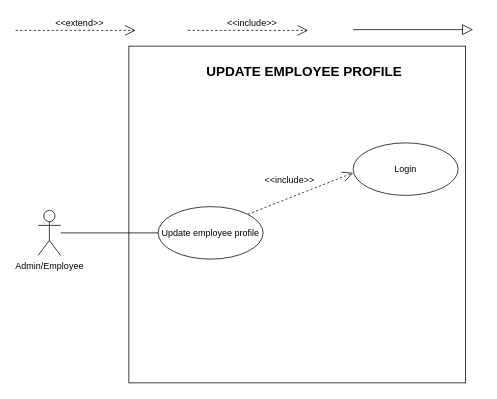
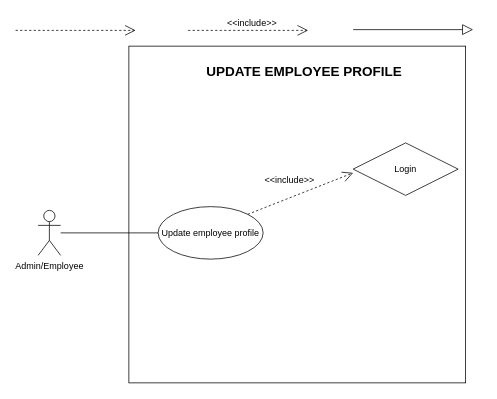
node "<<extend>>": removed
node "Login": shape ellipse -> diamond
